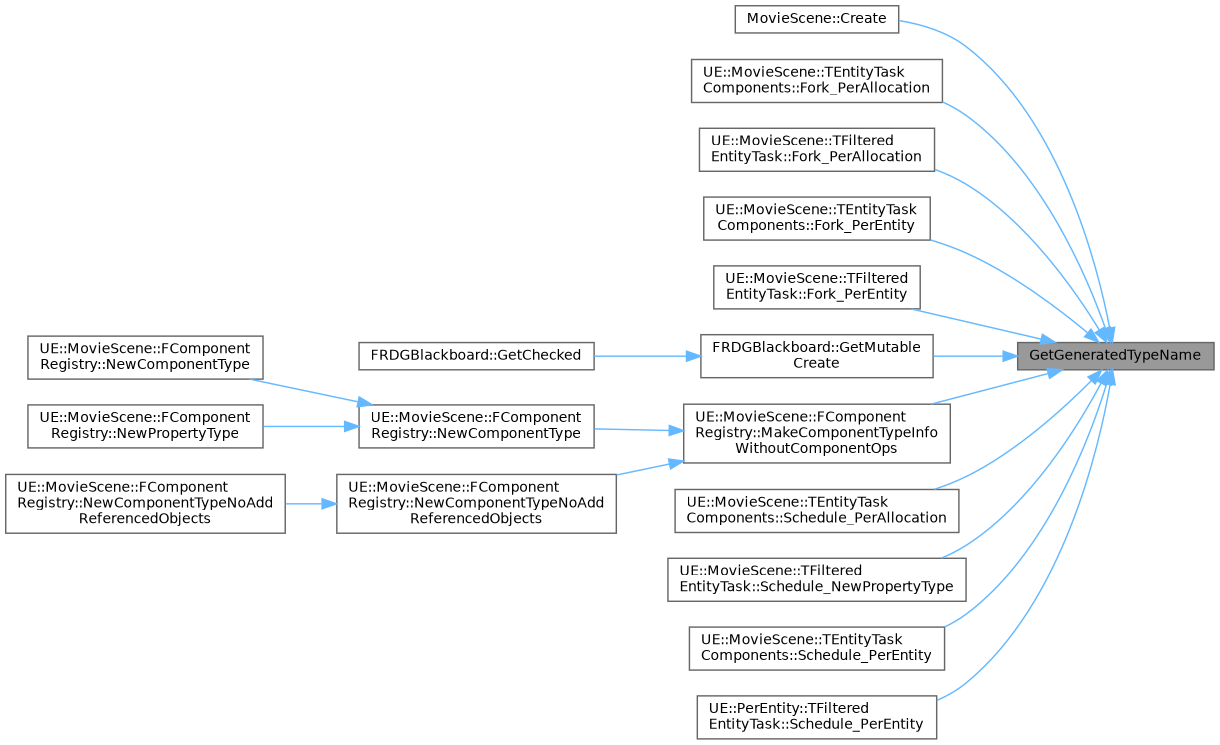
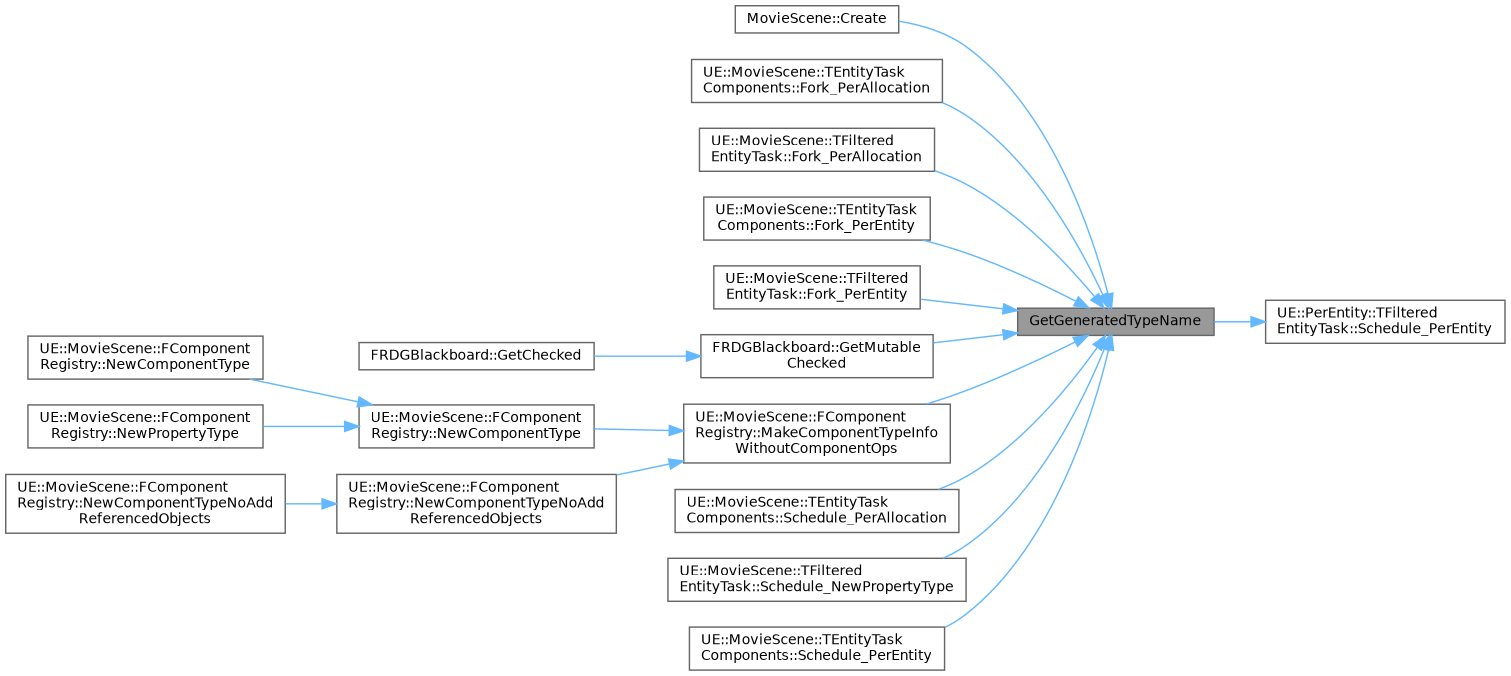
node "FRDGBlackboard::GetMutable Create": label "FRDGBlackboard::GetMutable Create" -> "FRDGBlackboard::GetMutable Checked"
edge "UE::PerEntity::TFiltered EntityTask::Schedule_PerEntity" -> "GetGeneratedTypeName": reversed
